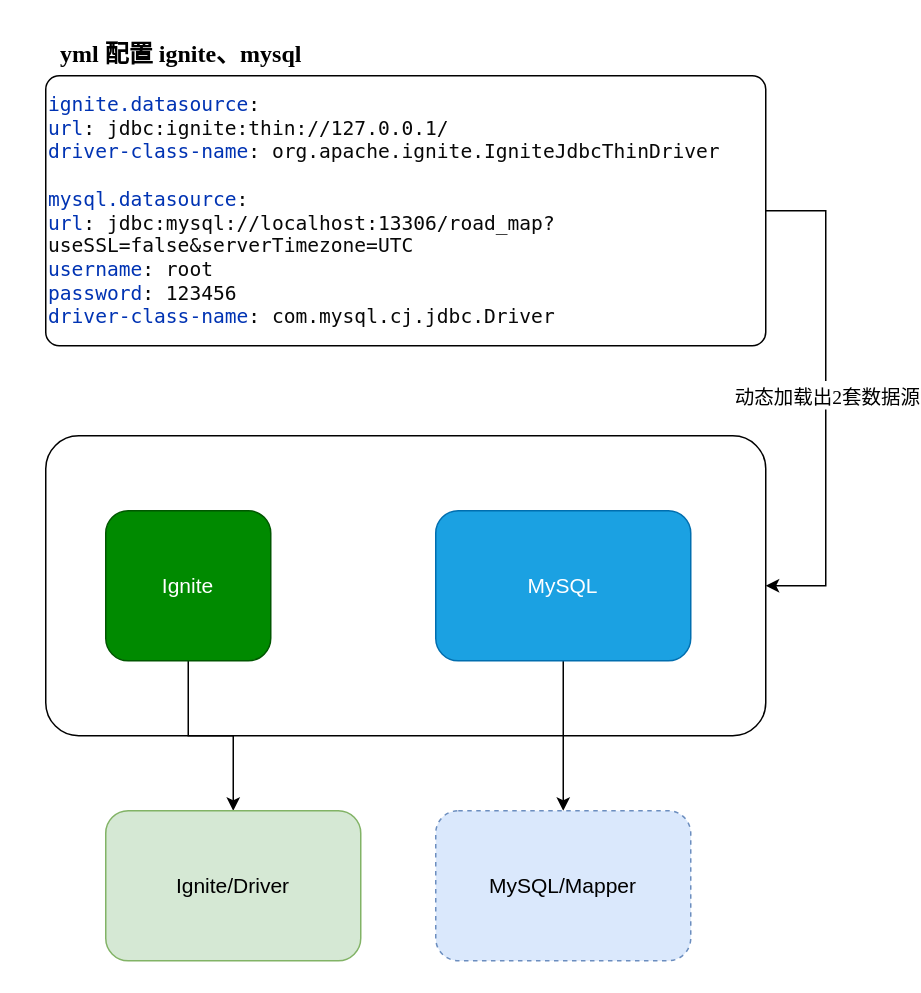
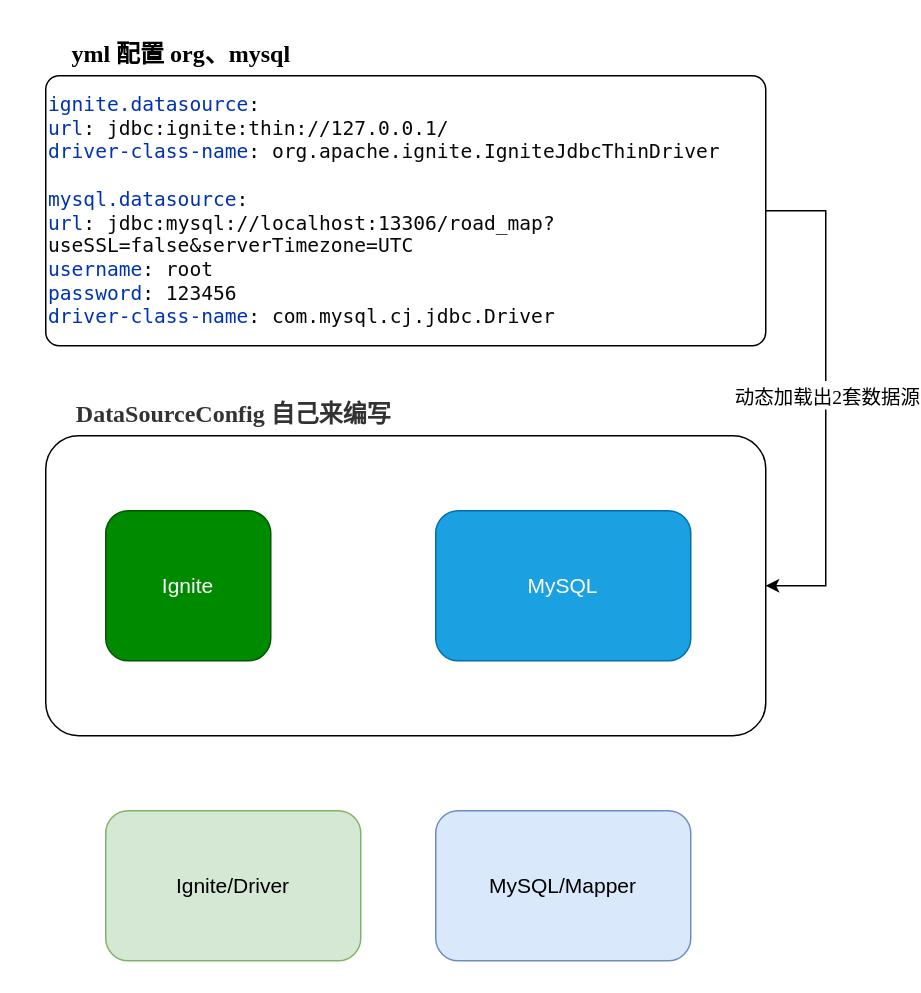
node "yml 配置 ignite、mysql": label "yml 配置 ignite、mysql" -> "yml 配置 org、mysql"
node "DataSourceConfig 自己来编写": added
edge "Ignite" -> "Ignite/Driver": removed
edge "MySQL" -> "MySQL/Mapper": removed
node "MySQL/Mapper": style dashed -> solid
